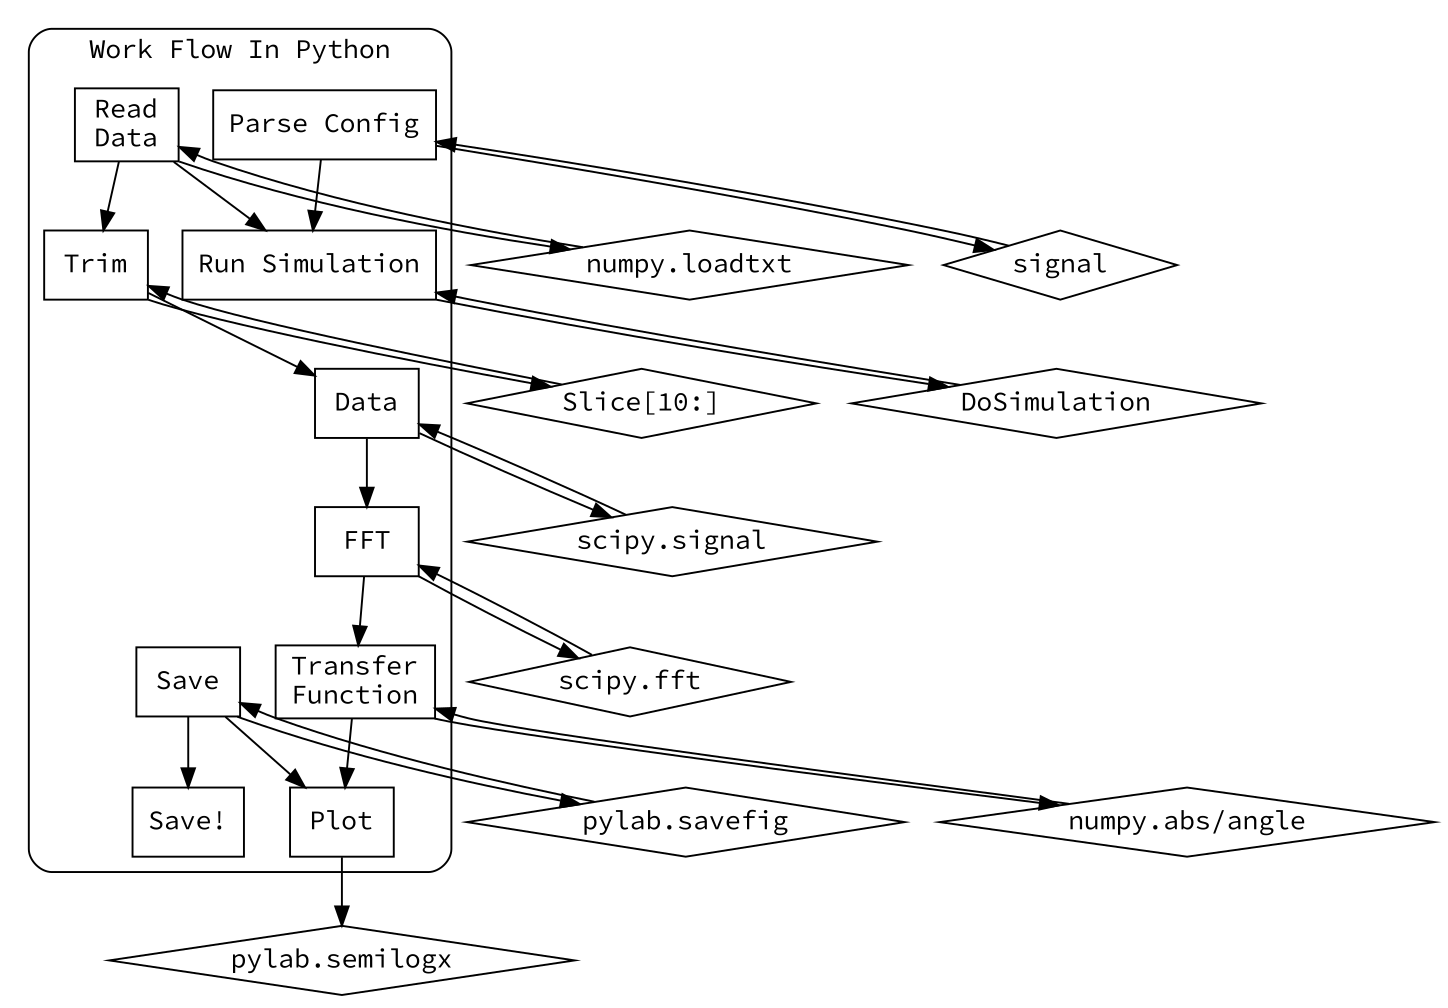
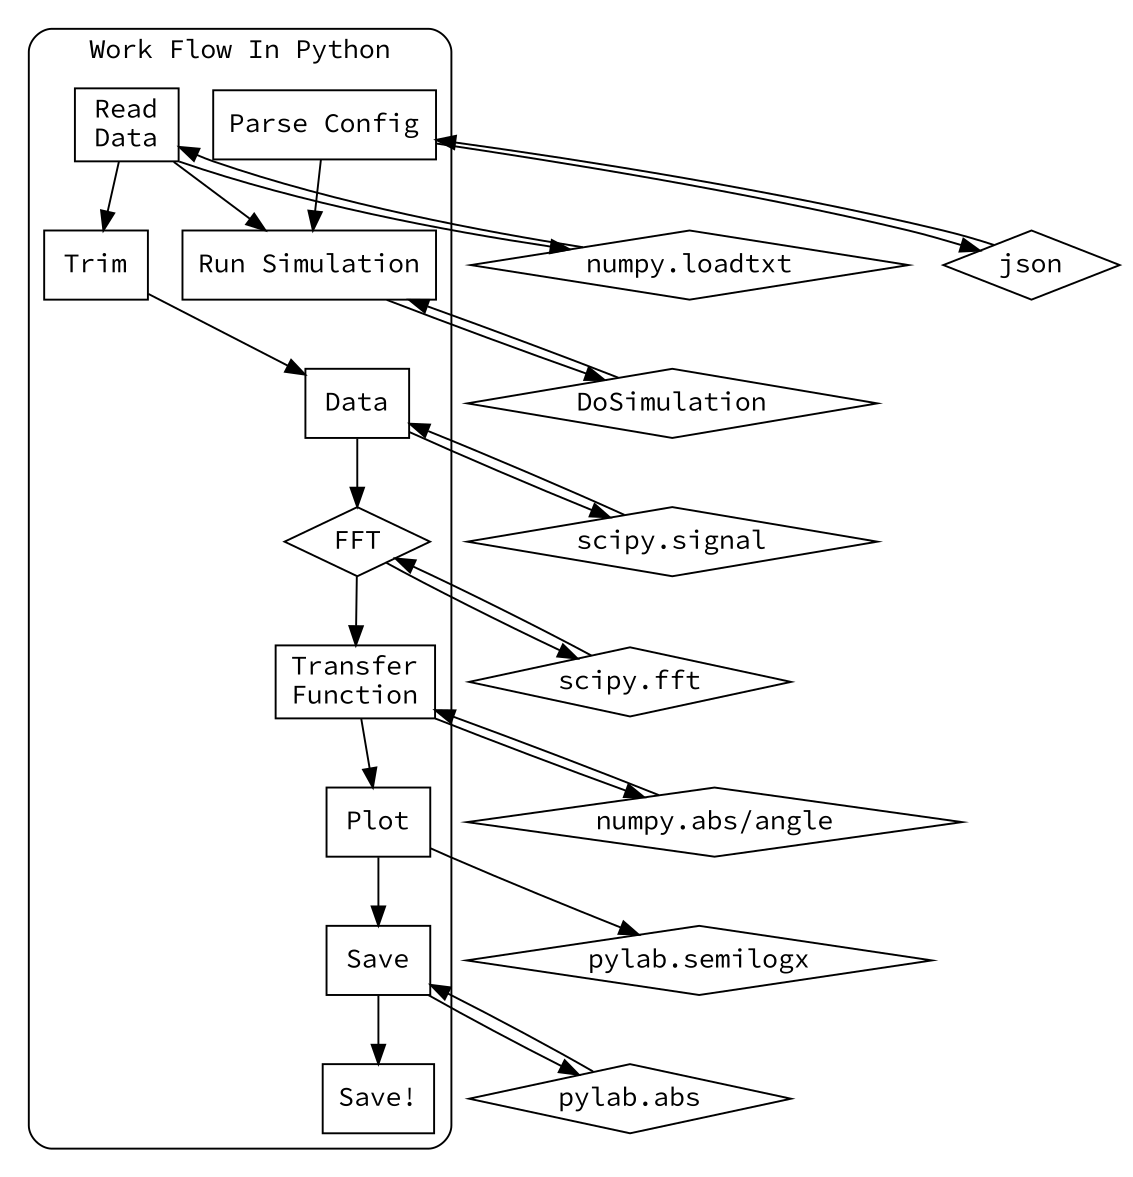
node "signal": label "signal" -> "json"
node "Slice[10:]": removed
node "FFT": shape box -> diamond
edge "Save" -> "Plot": reversed
node "pylab.savefig": label "pylab.savefig" -> "pylab.abs"
